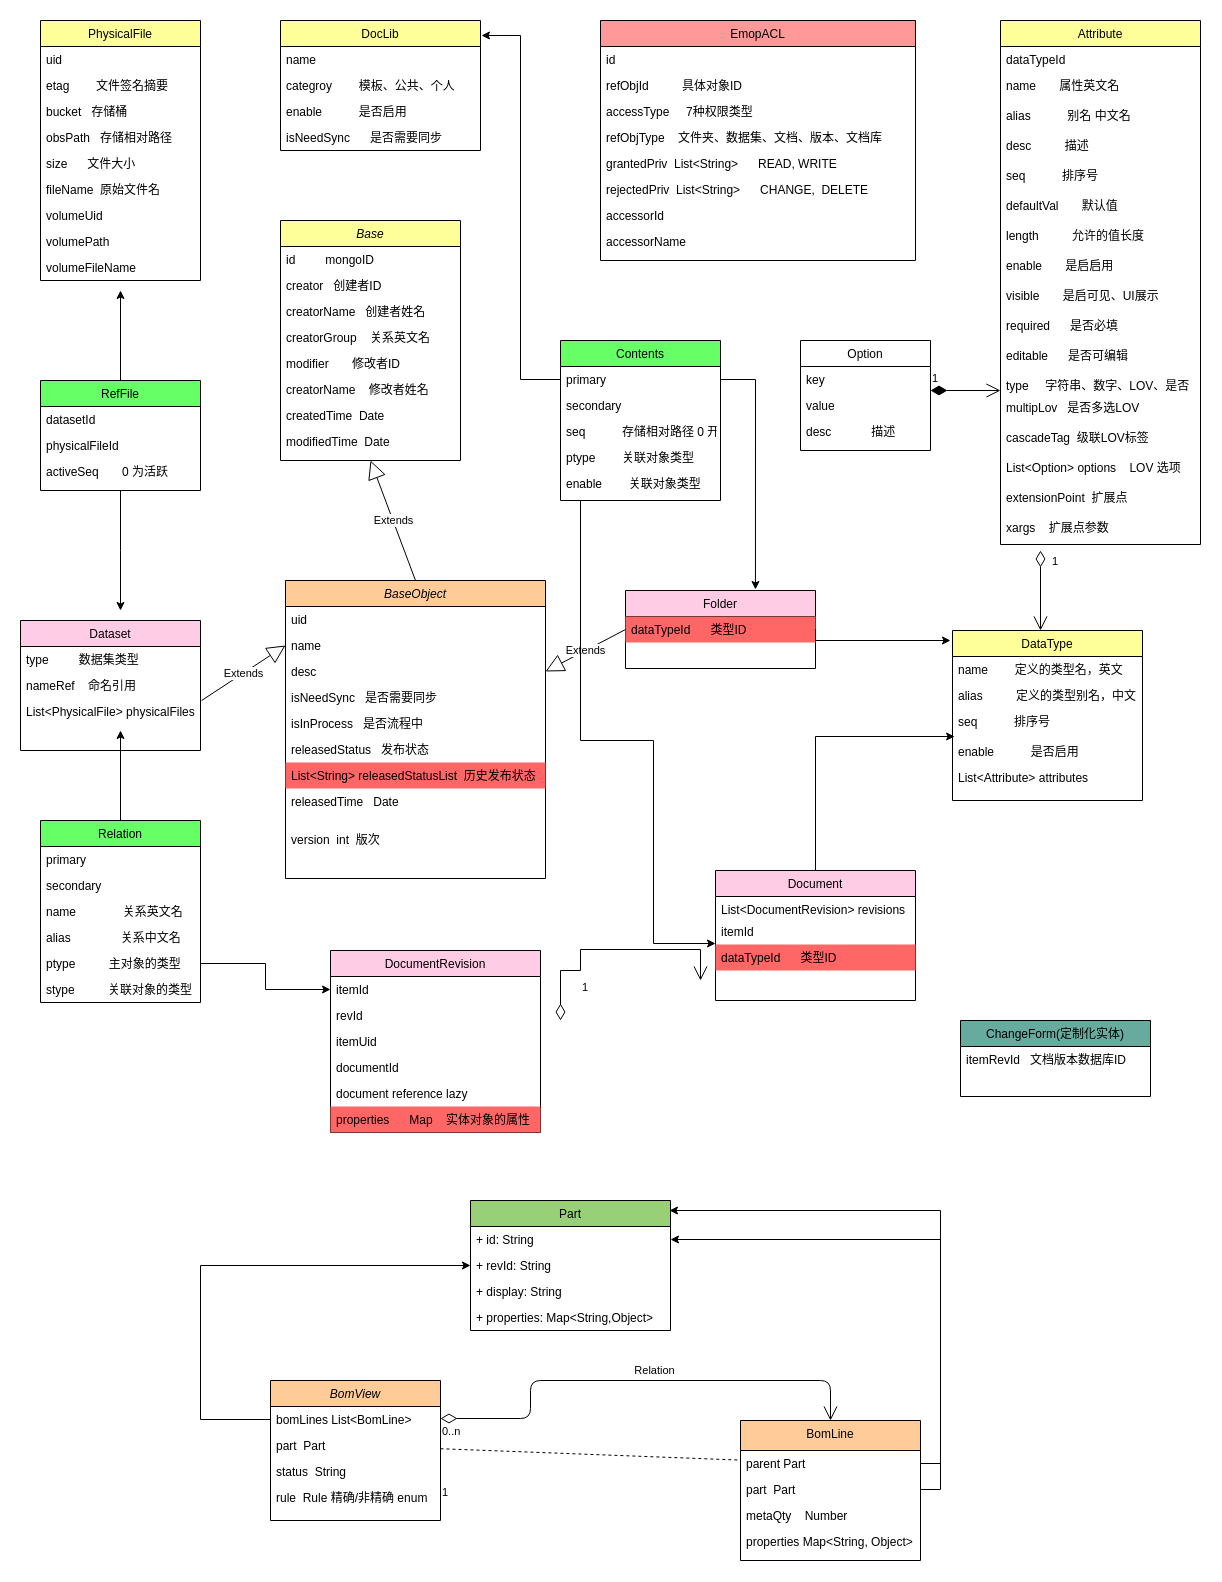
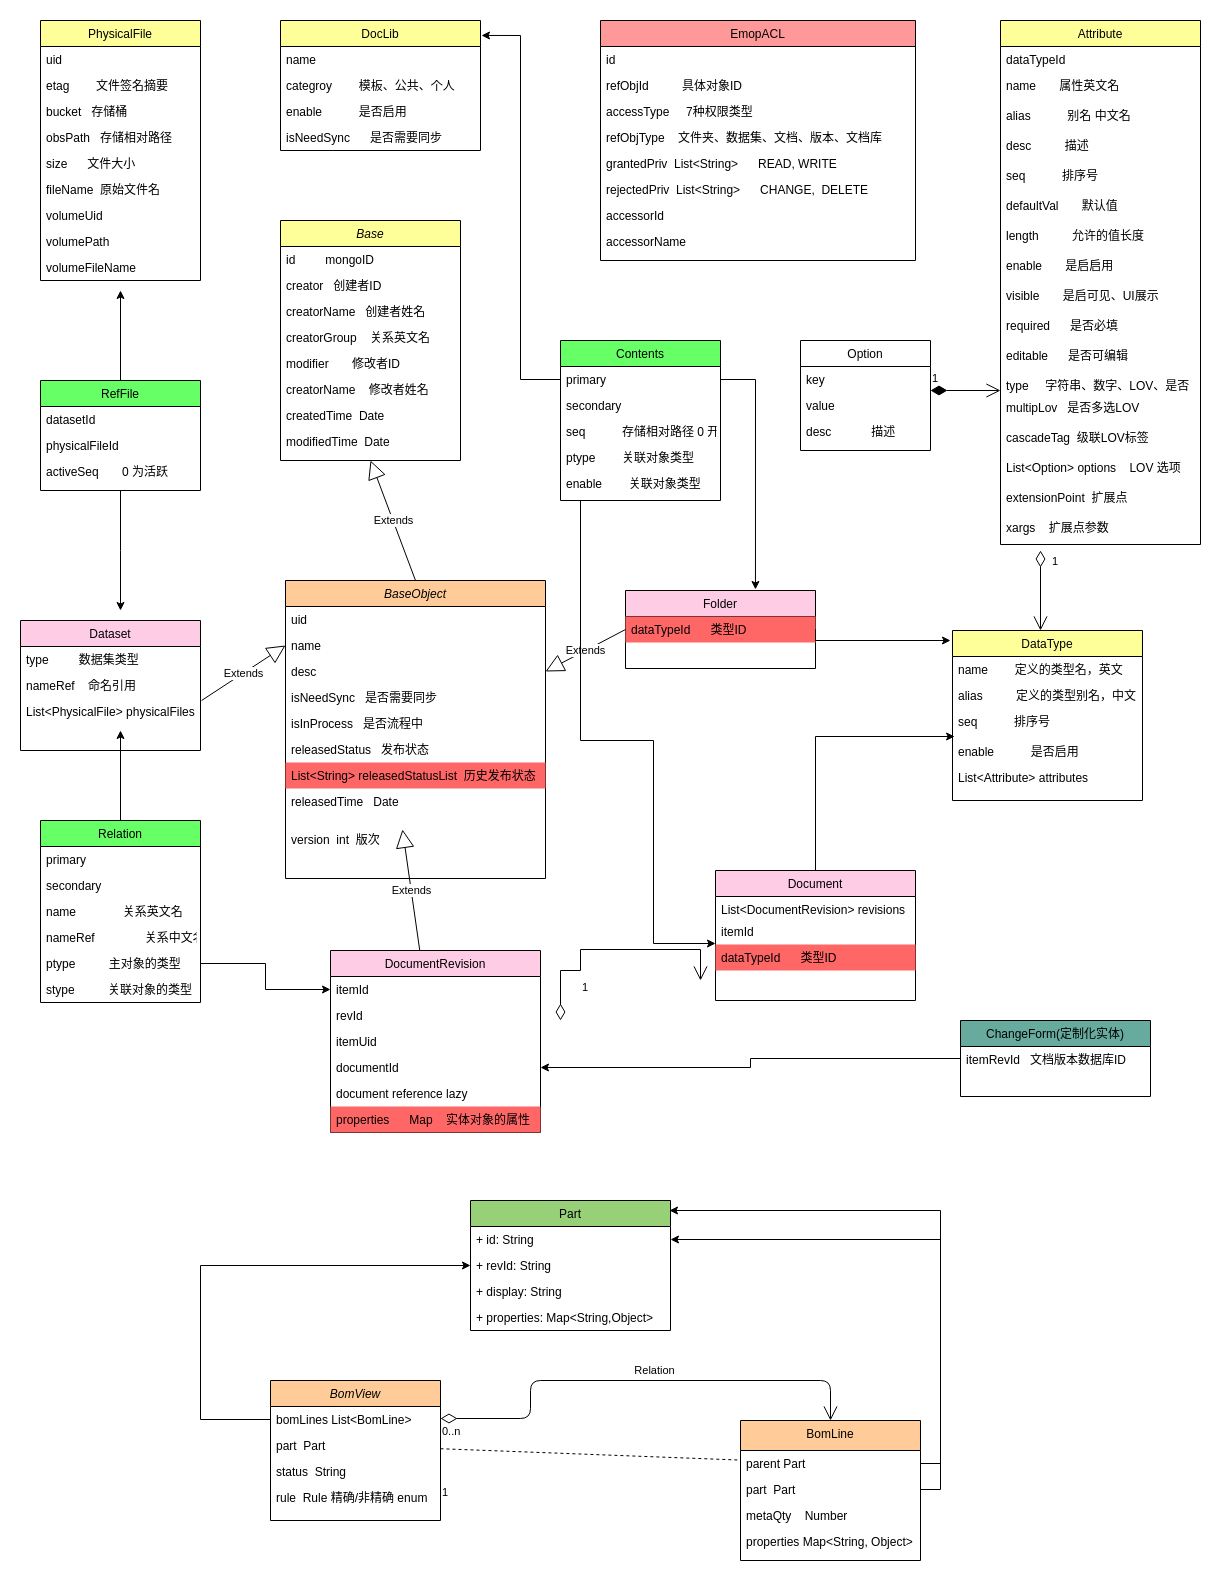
edge "DocumentRevision" -> "releasedTime Date": added, label "Extends"
node "alias 关系中文名": label "alias 关系中文名" -> "nameRef 关系中文名"
edge "ChangeForm(定制化实体)" -> "documentId": added
